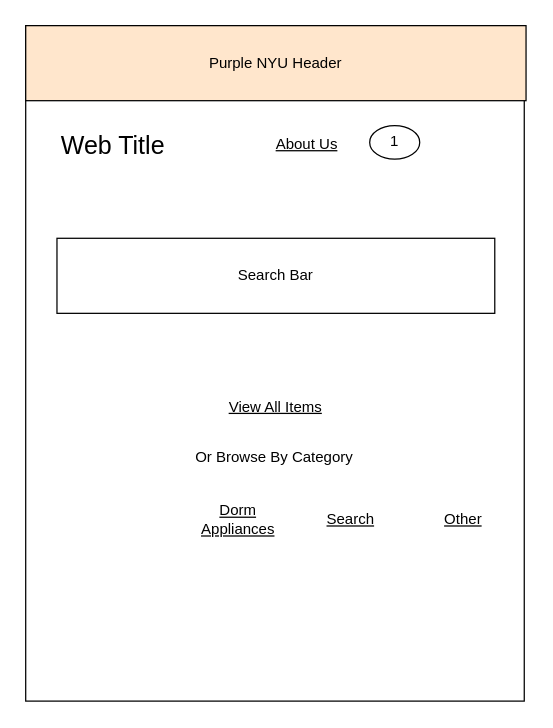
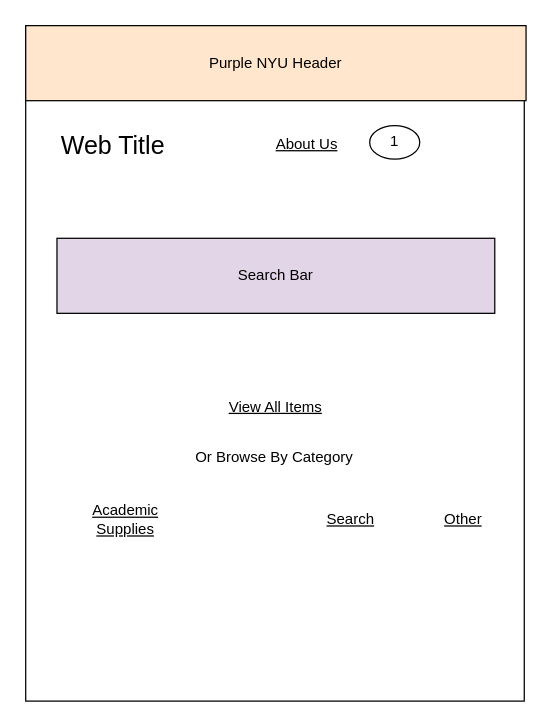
node "Search Bar": fillcolor #ffffff -> #e1d5e7
node "Academic Supplies": added
node "Dorm Appliances": removed
